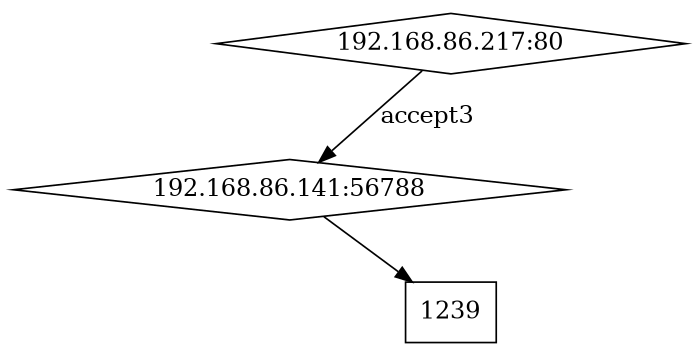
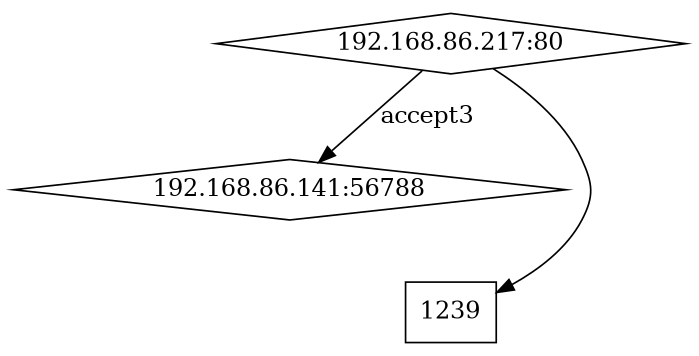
edge "192.168.86.141:56788" -> "1239": now "192.168.86.217:80" -> "1239"
